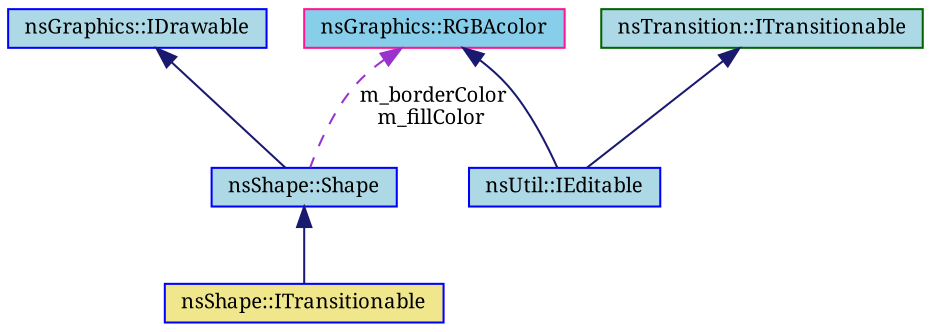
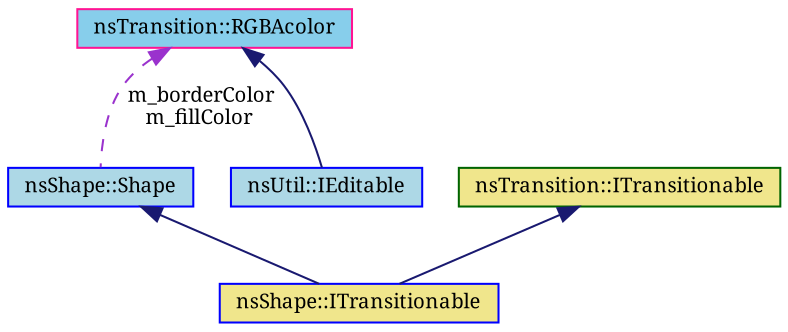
node "nsGraphics::IDrawable": removed
node "nsGraphics::RGBAcolor": label "nsGraphics::RGBAcolor" -> "nsTransition::RGBAcolor"
node "nsTransition::ITransitionable": fillcolor lightblue -> khaki
edge "nsUtil::IEditable" -> "nsTransition::ITransitionable": now "nsShape::ITransitionable" -> "nsTransition::ITransitionable"
